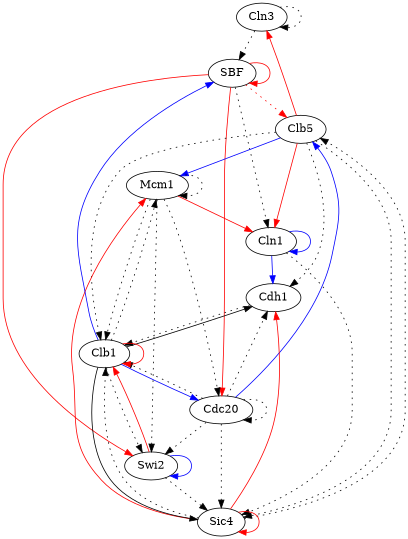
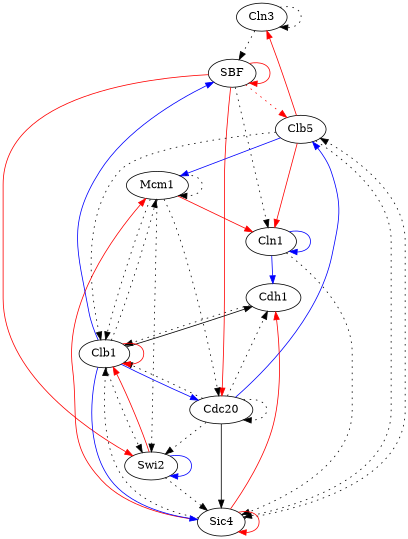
edge "Clb5" -> "Cdh1": removed
edge "Cdc20" -> "Sic4": style dotted -> solid
edge "Clb1" -> "Sic4": color black -> blue
